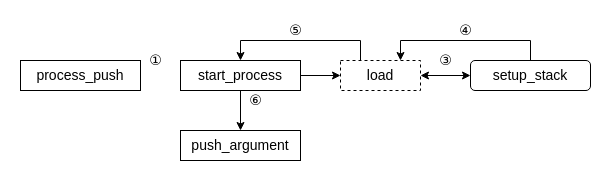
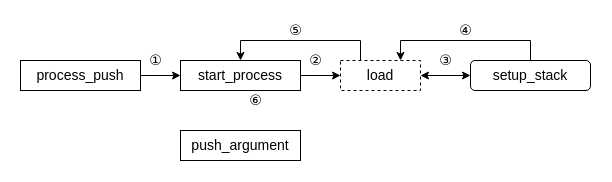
node "②": added
edge "process_push" -> "start_process": added
edge "start_process" -> "push_argument": removed
